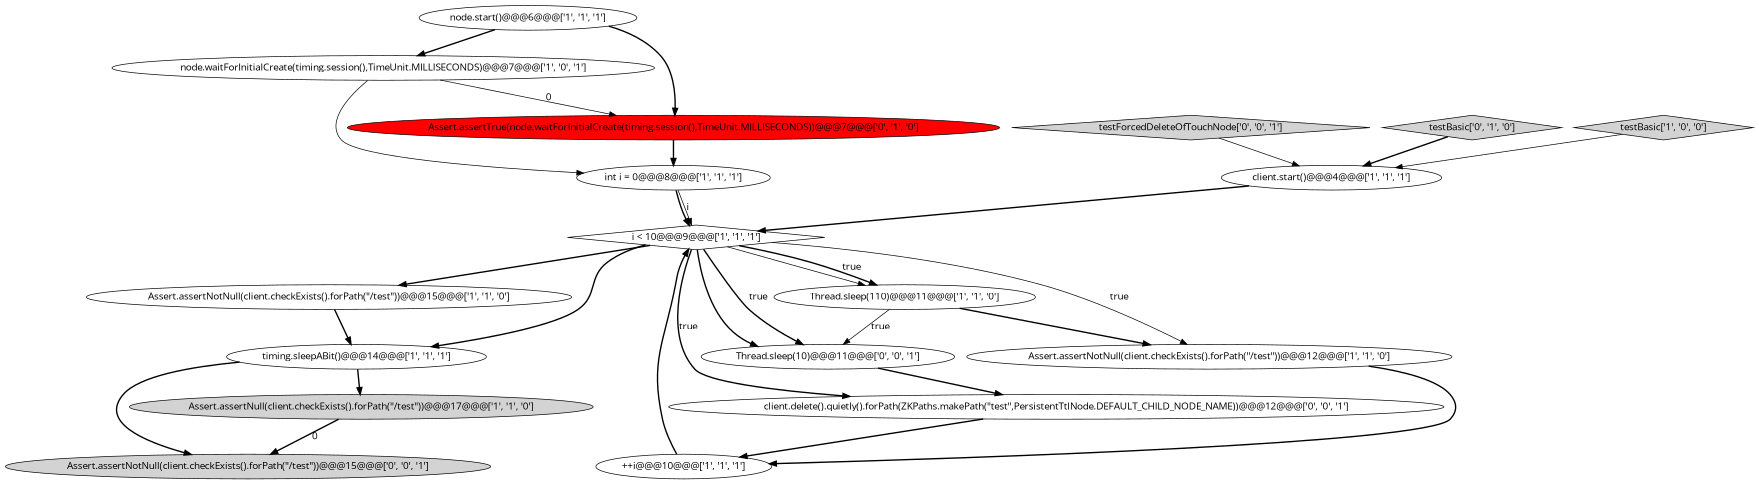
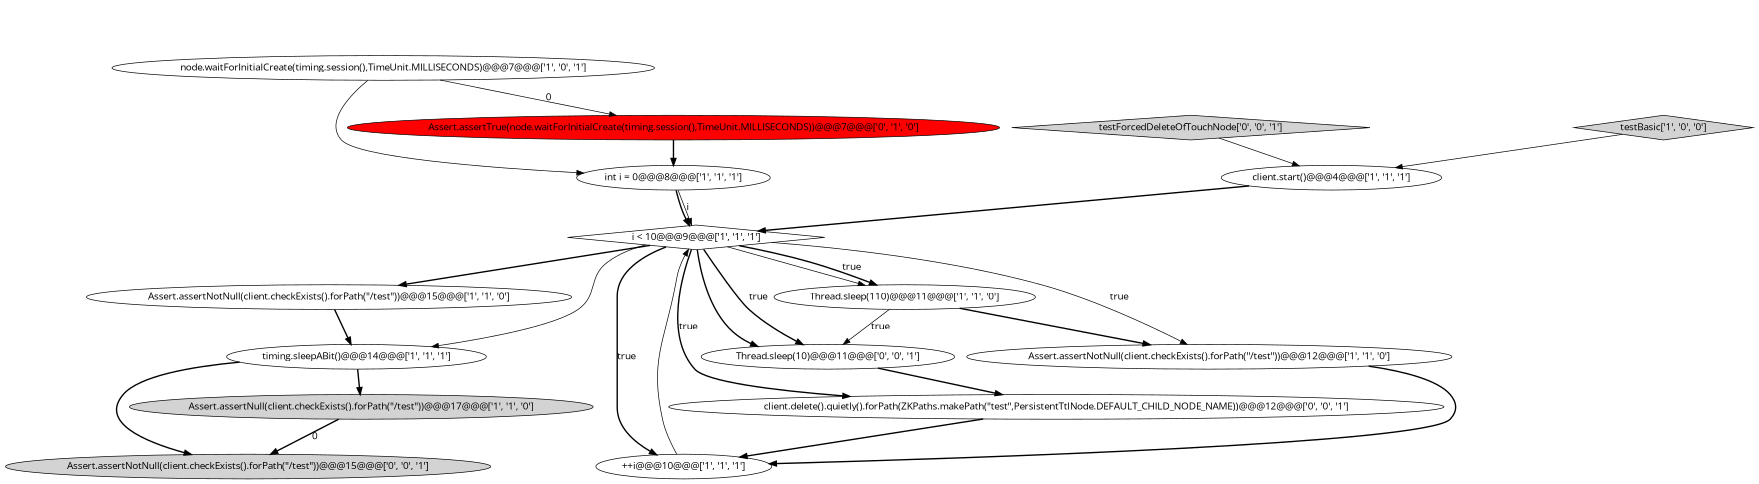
node "node.start()@@@6@@@['1', '1', '1']": removed
node "testBasic['0', '1', '0']": removed
edge "i < 10@@@9@@@['1', '1', '1']" -> "timing.sleepABit()@@@14@@@['1', '1', '1']": style bold -> solid
edge "i < 10@@@9@@@['1', '1', '1']" -> "++i@@@10@@@['1', '1', '1']": added, label "true"
edge "++i@@@10@@@['1', '1', '1']" -> "i < 10@@@9@@@['1', '1', '1']": style bold -> solid
